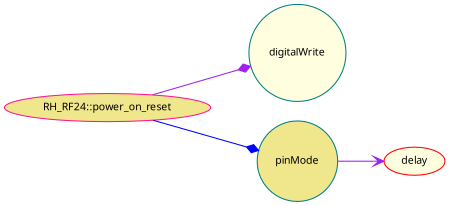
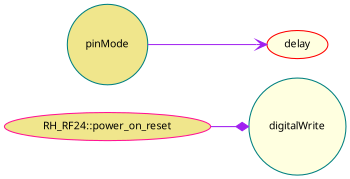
edge "RH_RF24::power_on_reset" -> "pinMode": removed
